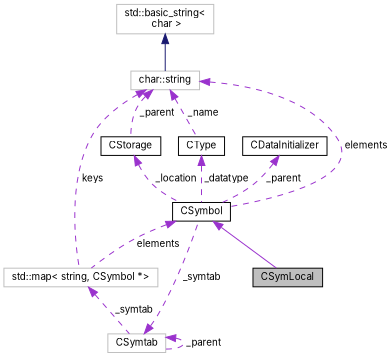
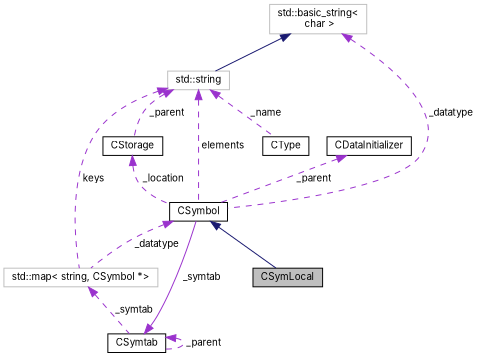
node "char::string": label "char::string" -> "std::string"
edge "CSymbol" -> "CType": now "CSymbol" -> "std::basic_string< char >"
edge "std::map< string, CSymbol *>" -> "CSymbol": label " elements" -> " _datatype"
edge "CSymLocal" -> "CSymbol": color darkorchid3 -> midnightblue
edge "CSymbol" -> "CSymtab": style dashed -> solid
node "CSymtab": color grey75 -> black
